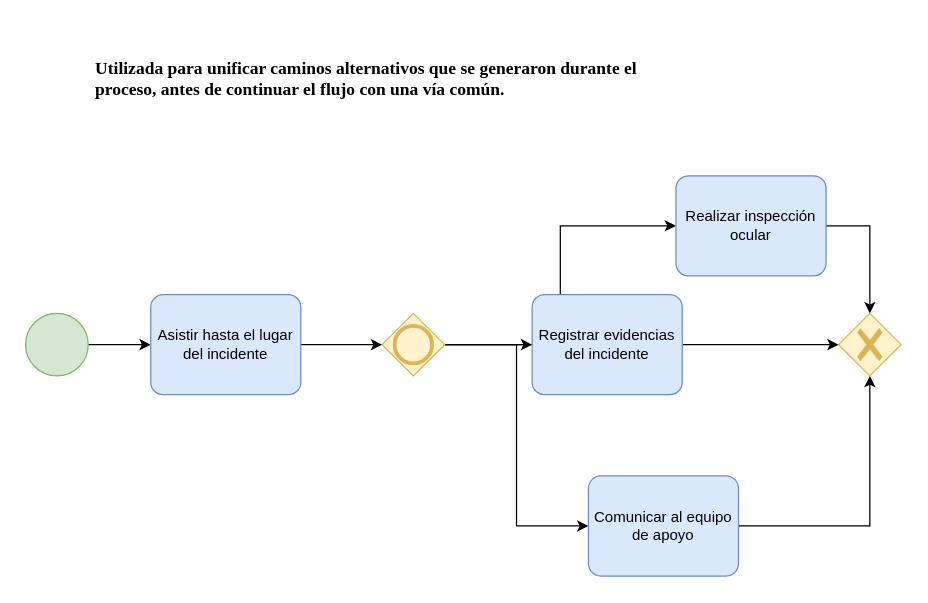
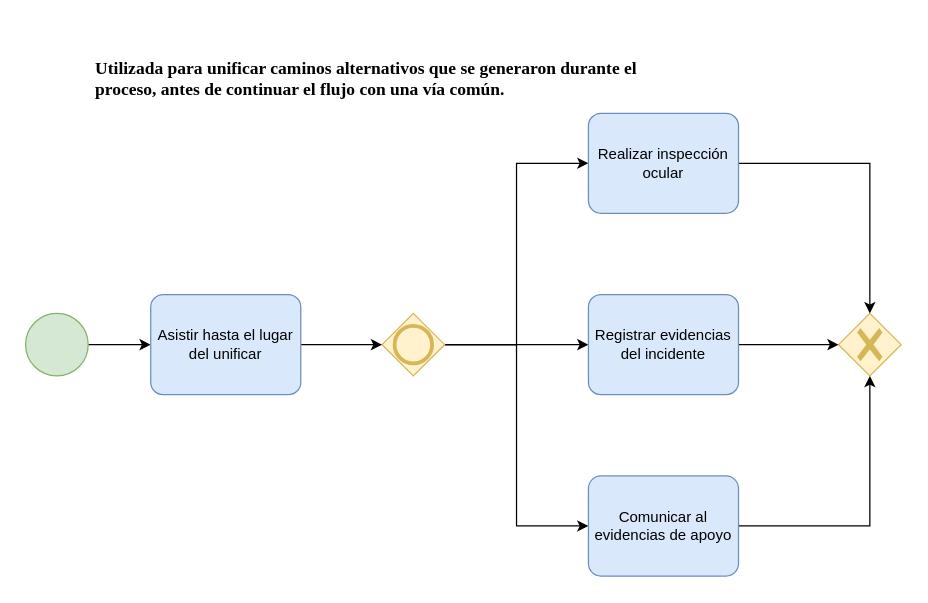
node "Realizar inspección ocular": moved (751, 226) -> (663, 163)
node "Asistir hasta el lugar del incidente": label "Asistir hasta el lugar del incidente" -> "Asistir hasta el lugar del unificar"
node "Registrar evidencias del incidente": moved (607, 344) -> (663, 344)
node "Comunicar al equipo de apoyo": label "Comunicar al equipo de apoyo" -> "Comunicar al evidencias de apoyo"
